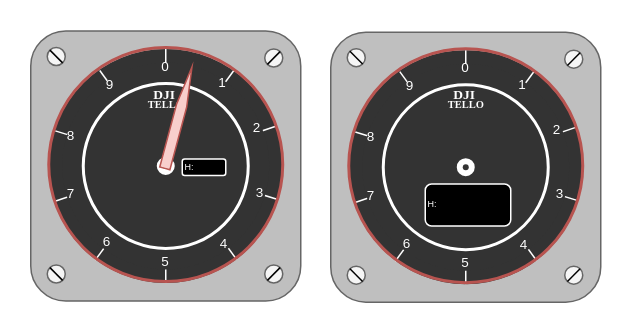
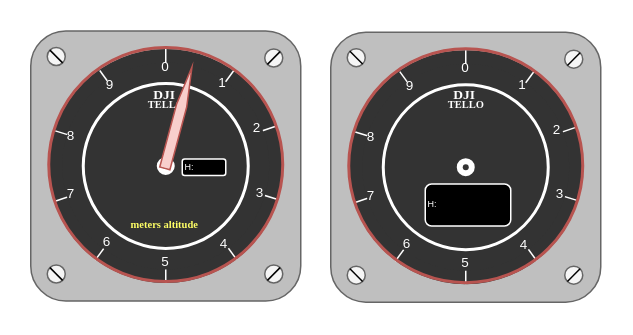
node "meters altitude": added
